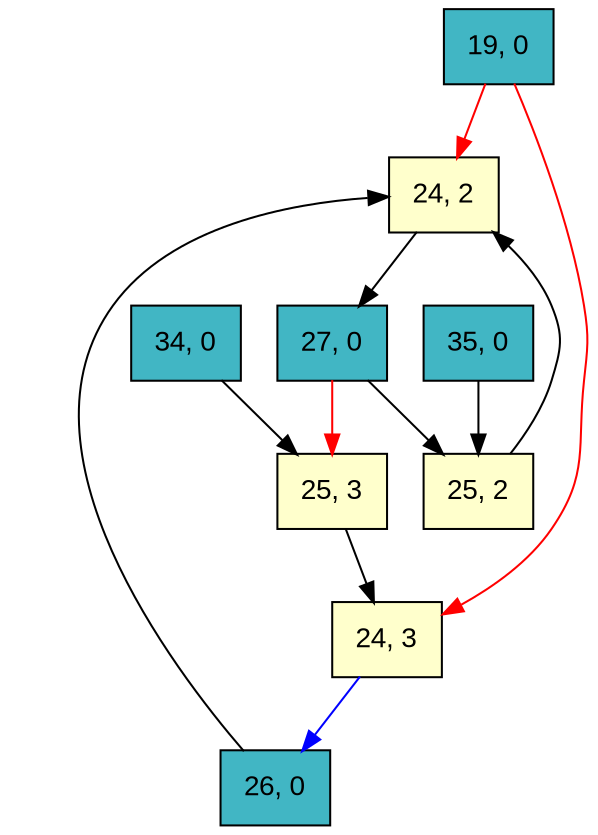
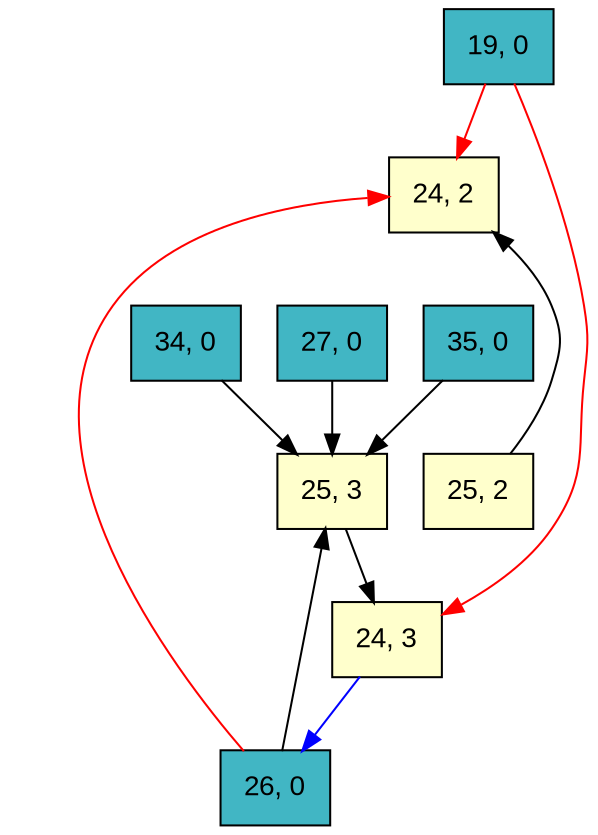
edge "24, 2" -> "27, 0": removed
edge "26, 0" -> "24, 2": color black -> red
edge "27, 0" -> "25, 3": color red -> black
edge "35, 0" -> "25, 2": now "35, 0" -> "25, 3"
edge "27, 0" -> "25, 2": removed
edge "26, 0" -> "25, 3": added
